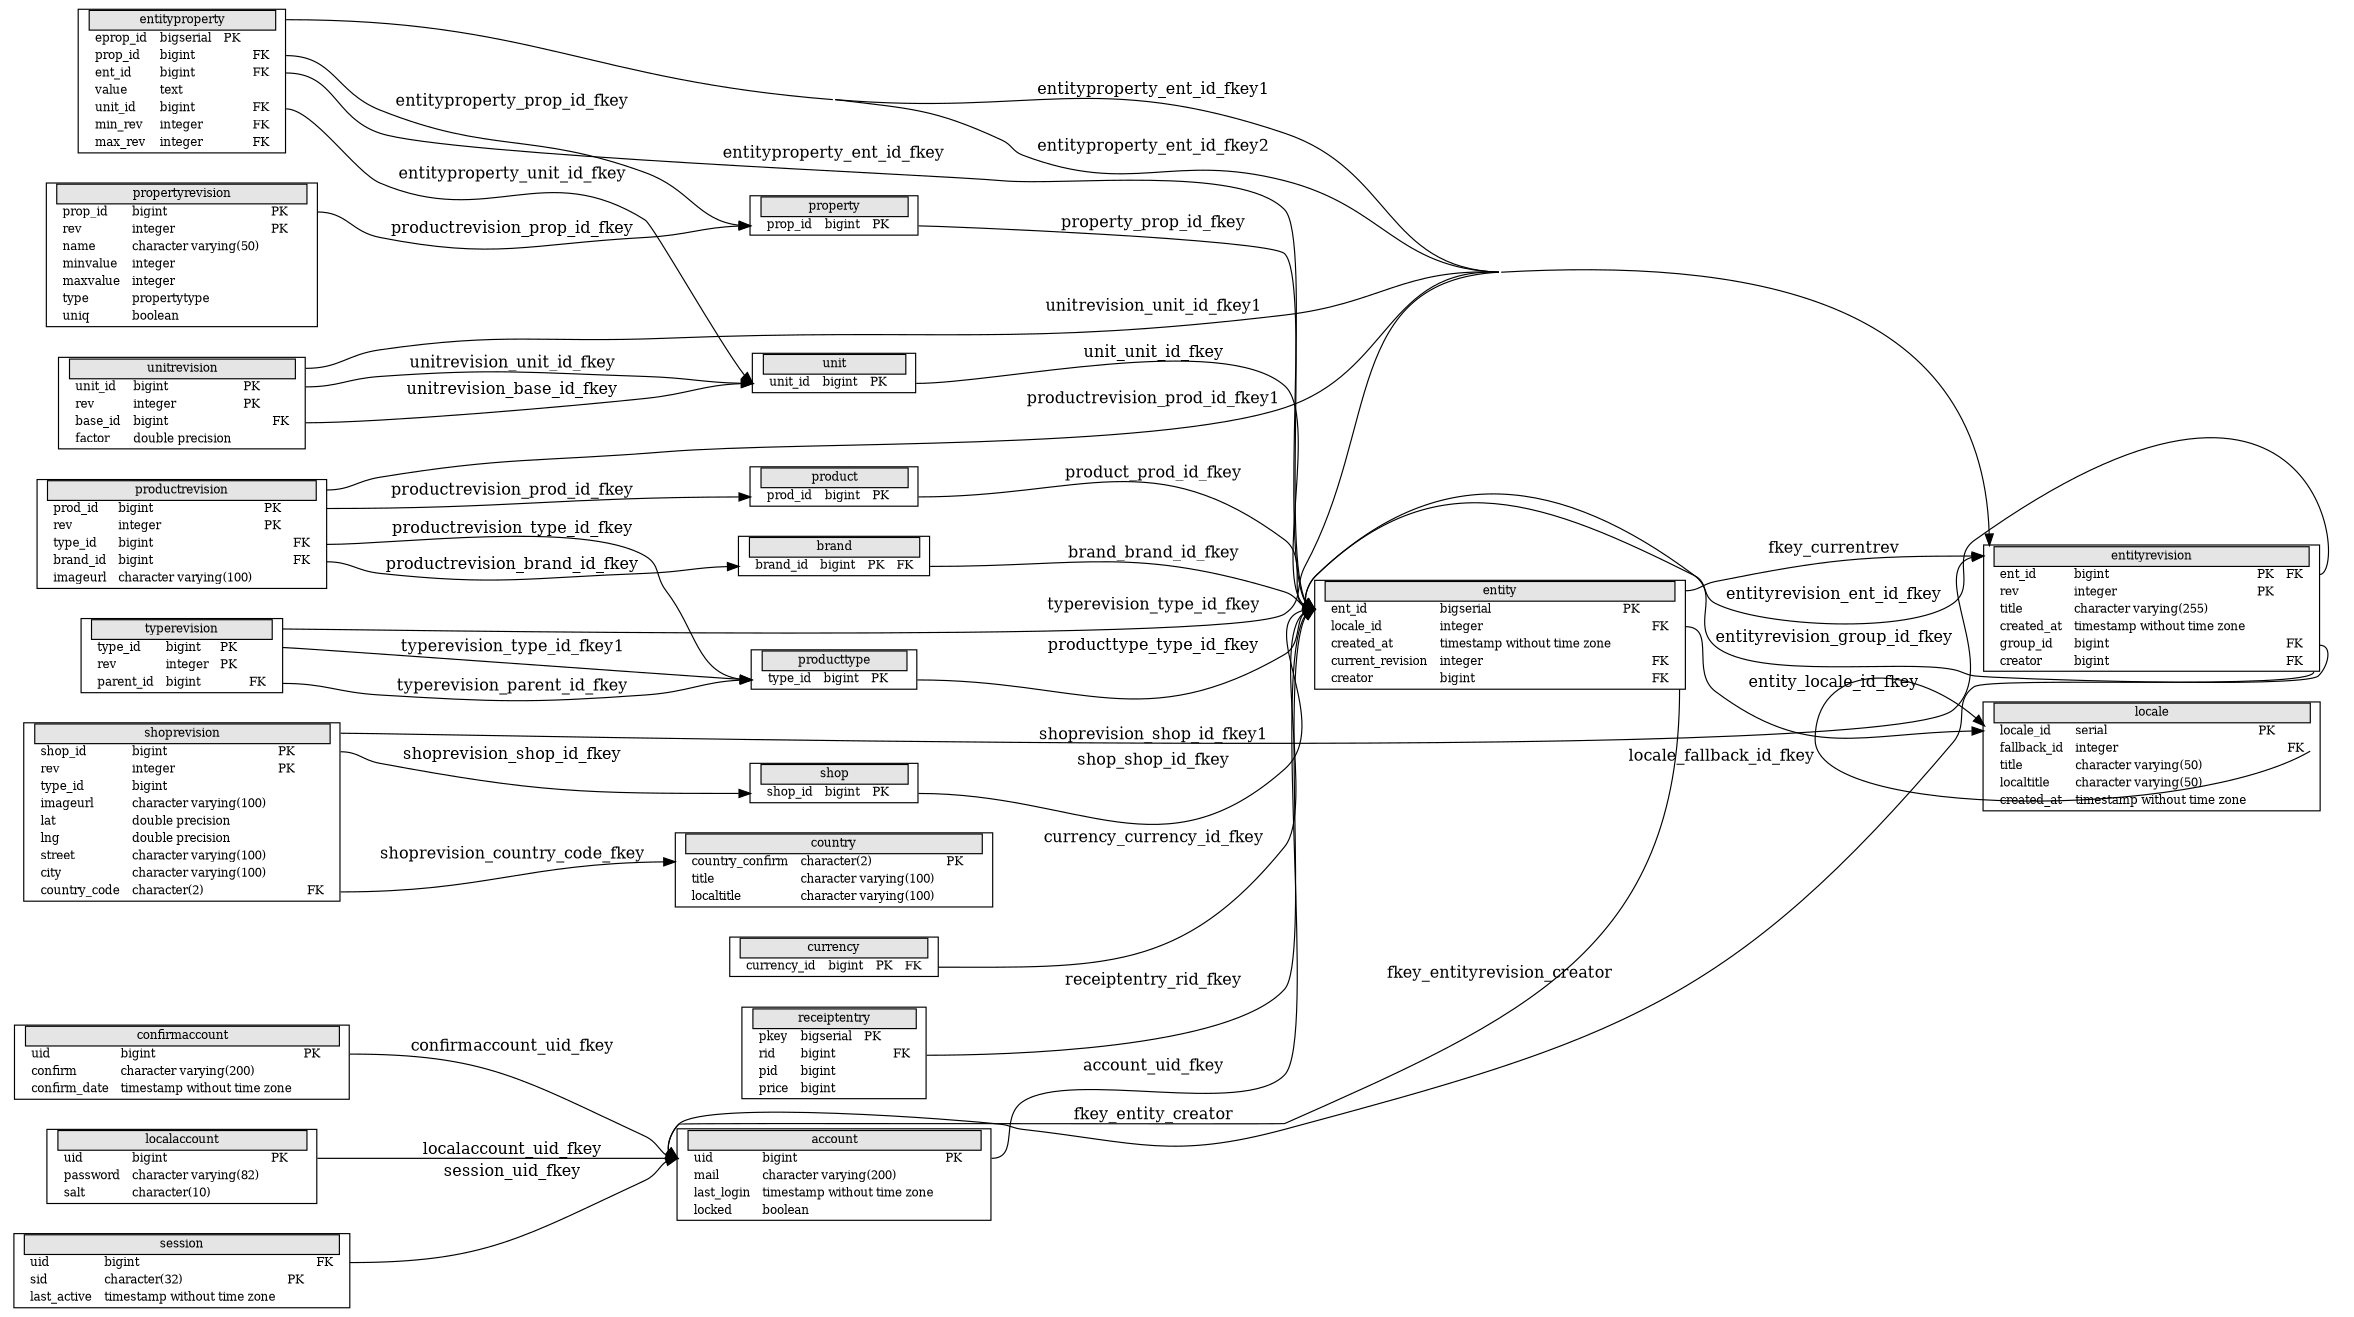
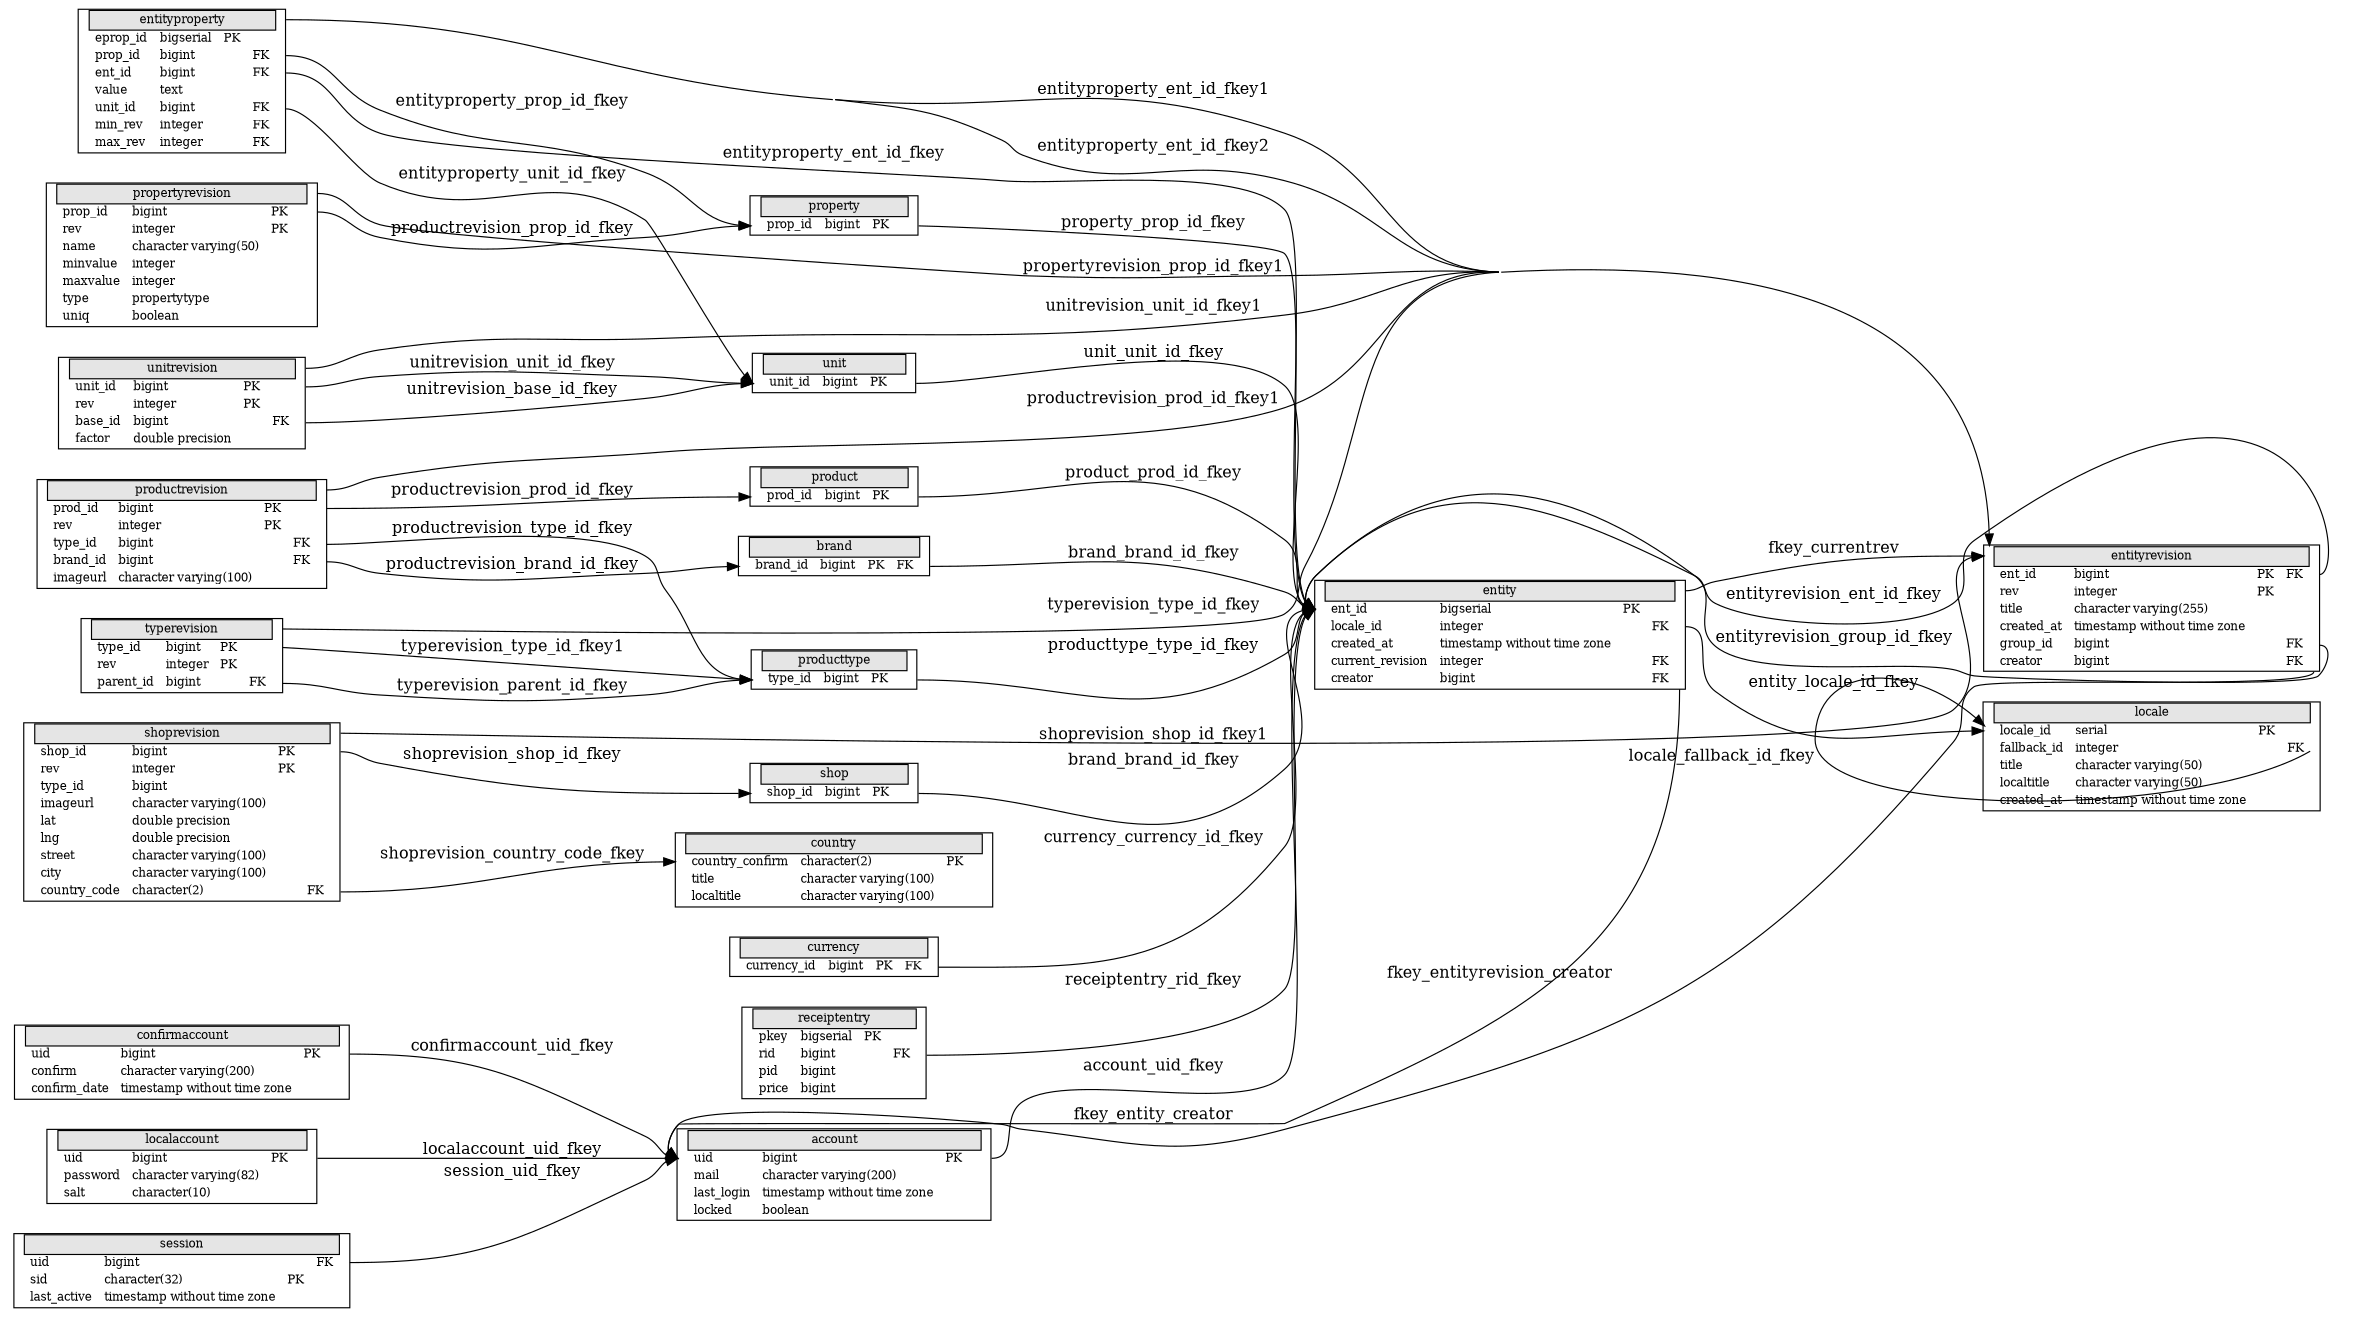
edge "propertyrevision" -> "entityrevision": added, label "propertyrevision_prop_id_fkey1"
edge "shop" -> "entity": label "shop_shop_id_fkey" -> "brand_brand_id_fkey"
